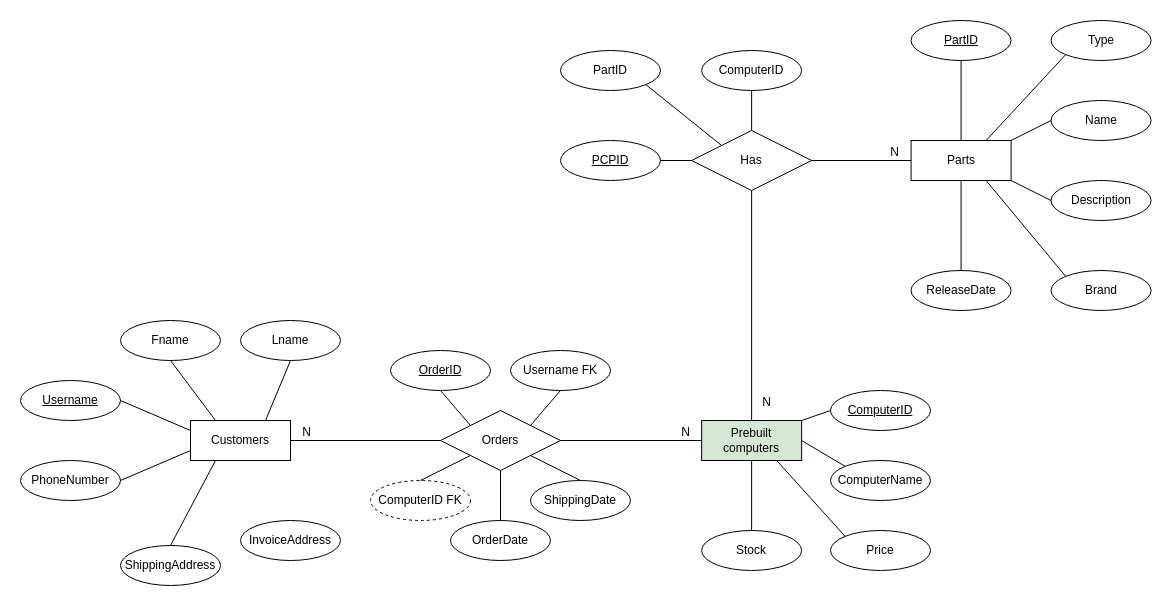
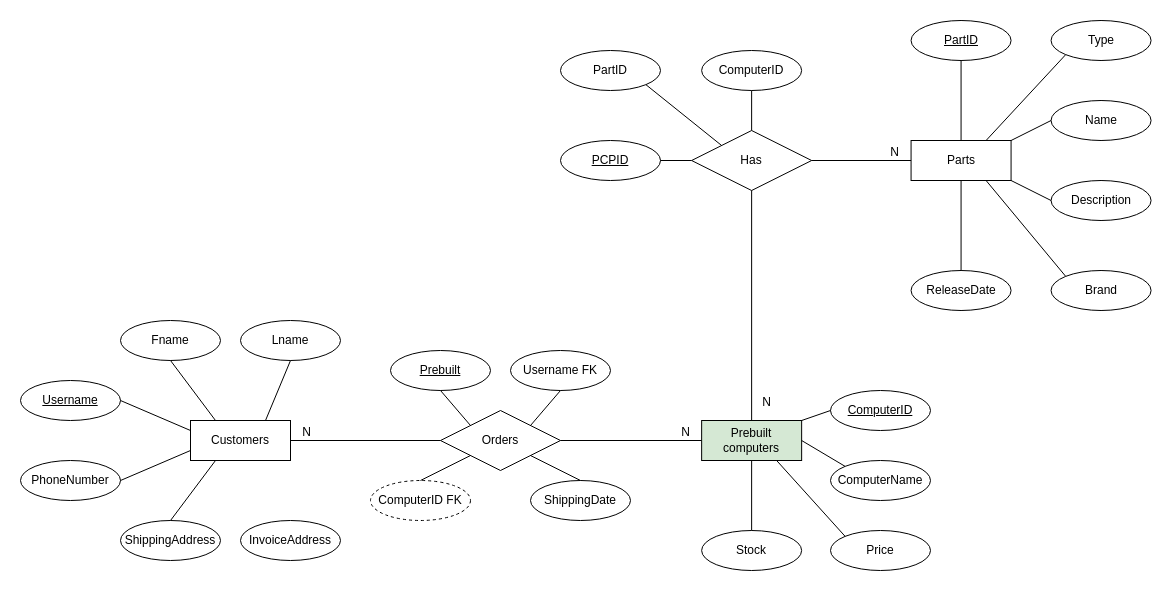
node "OrderID": label "OrderID" -> "Prebuilt"
edge "Orders" -- "OrderDate": removed
node "OrderDate": removed
node "ShippingAddress": moved (171, 566) -> (171, 541)
